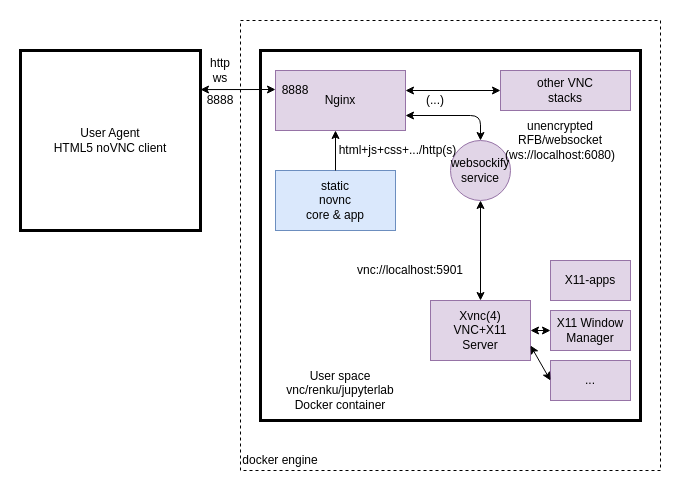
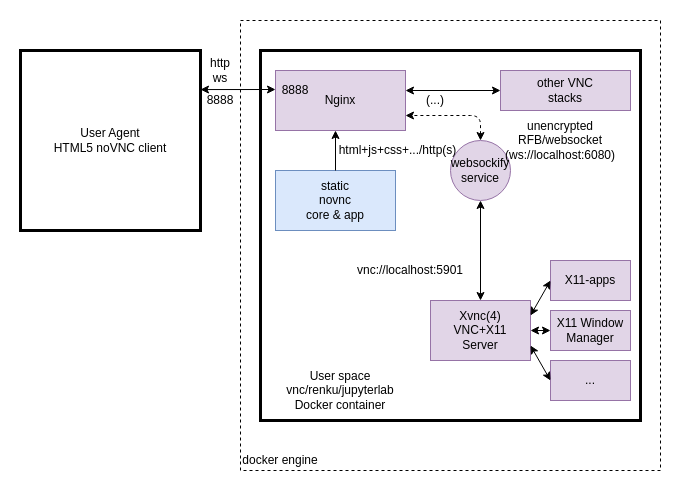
edge "Nginx" -- "websockify service": style solid -> dashed
edge "X11-apps" -- "Xvnc(4) VNC+X11 Server": added
